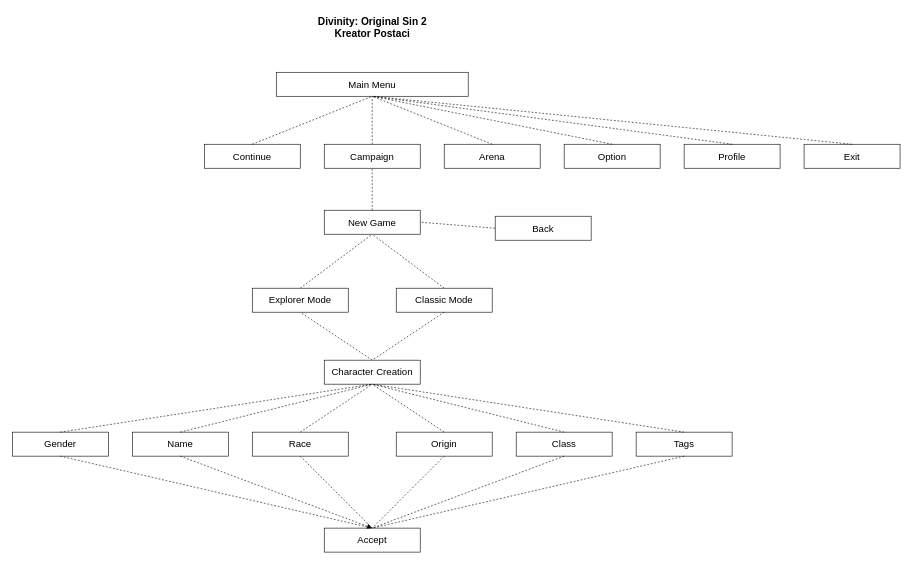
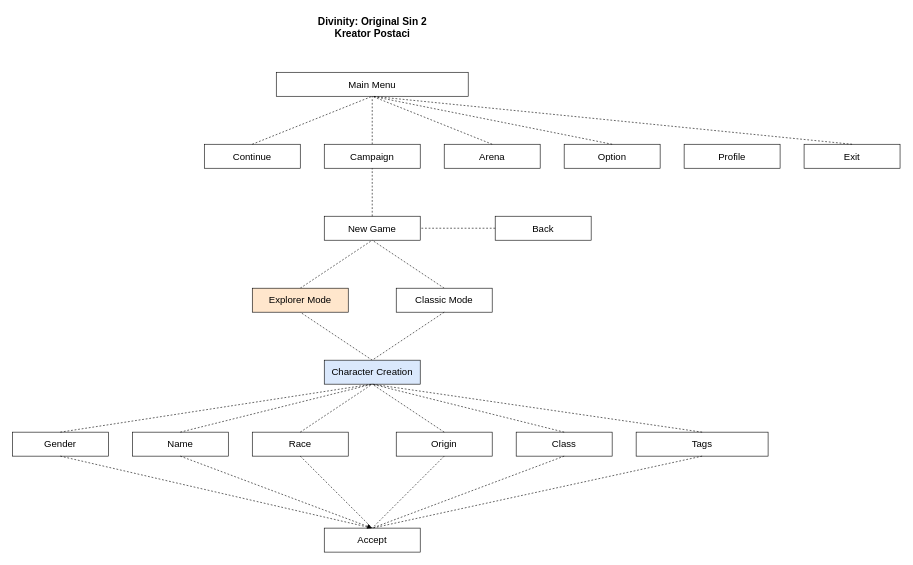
edge "Main Menu" -- "Profile": removed
node "New Game": moved (372, 222) -> (372, 228)
node "Explorer Mode": fillcolor #ffffff -> #ffe6cc
node "Character Creation": fillcolor #ffffff -> #dae8fc
node "Tags": size 96x24 -> 132x24
